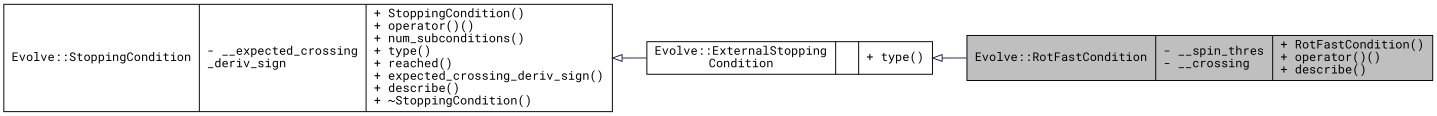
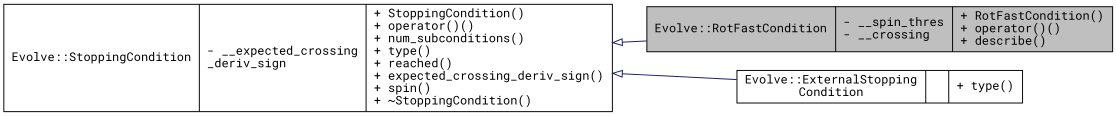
edge "Evolve::RotFastCondition" -> "Evolve::ExternalStopping": now "Evolve::RotFastCondition" -> "Evolve::StoppingCondition"
node "Evolve::StoppingCondition": text "+ describe()" -> "+ spin()"
